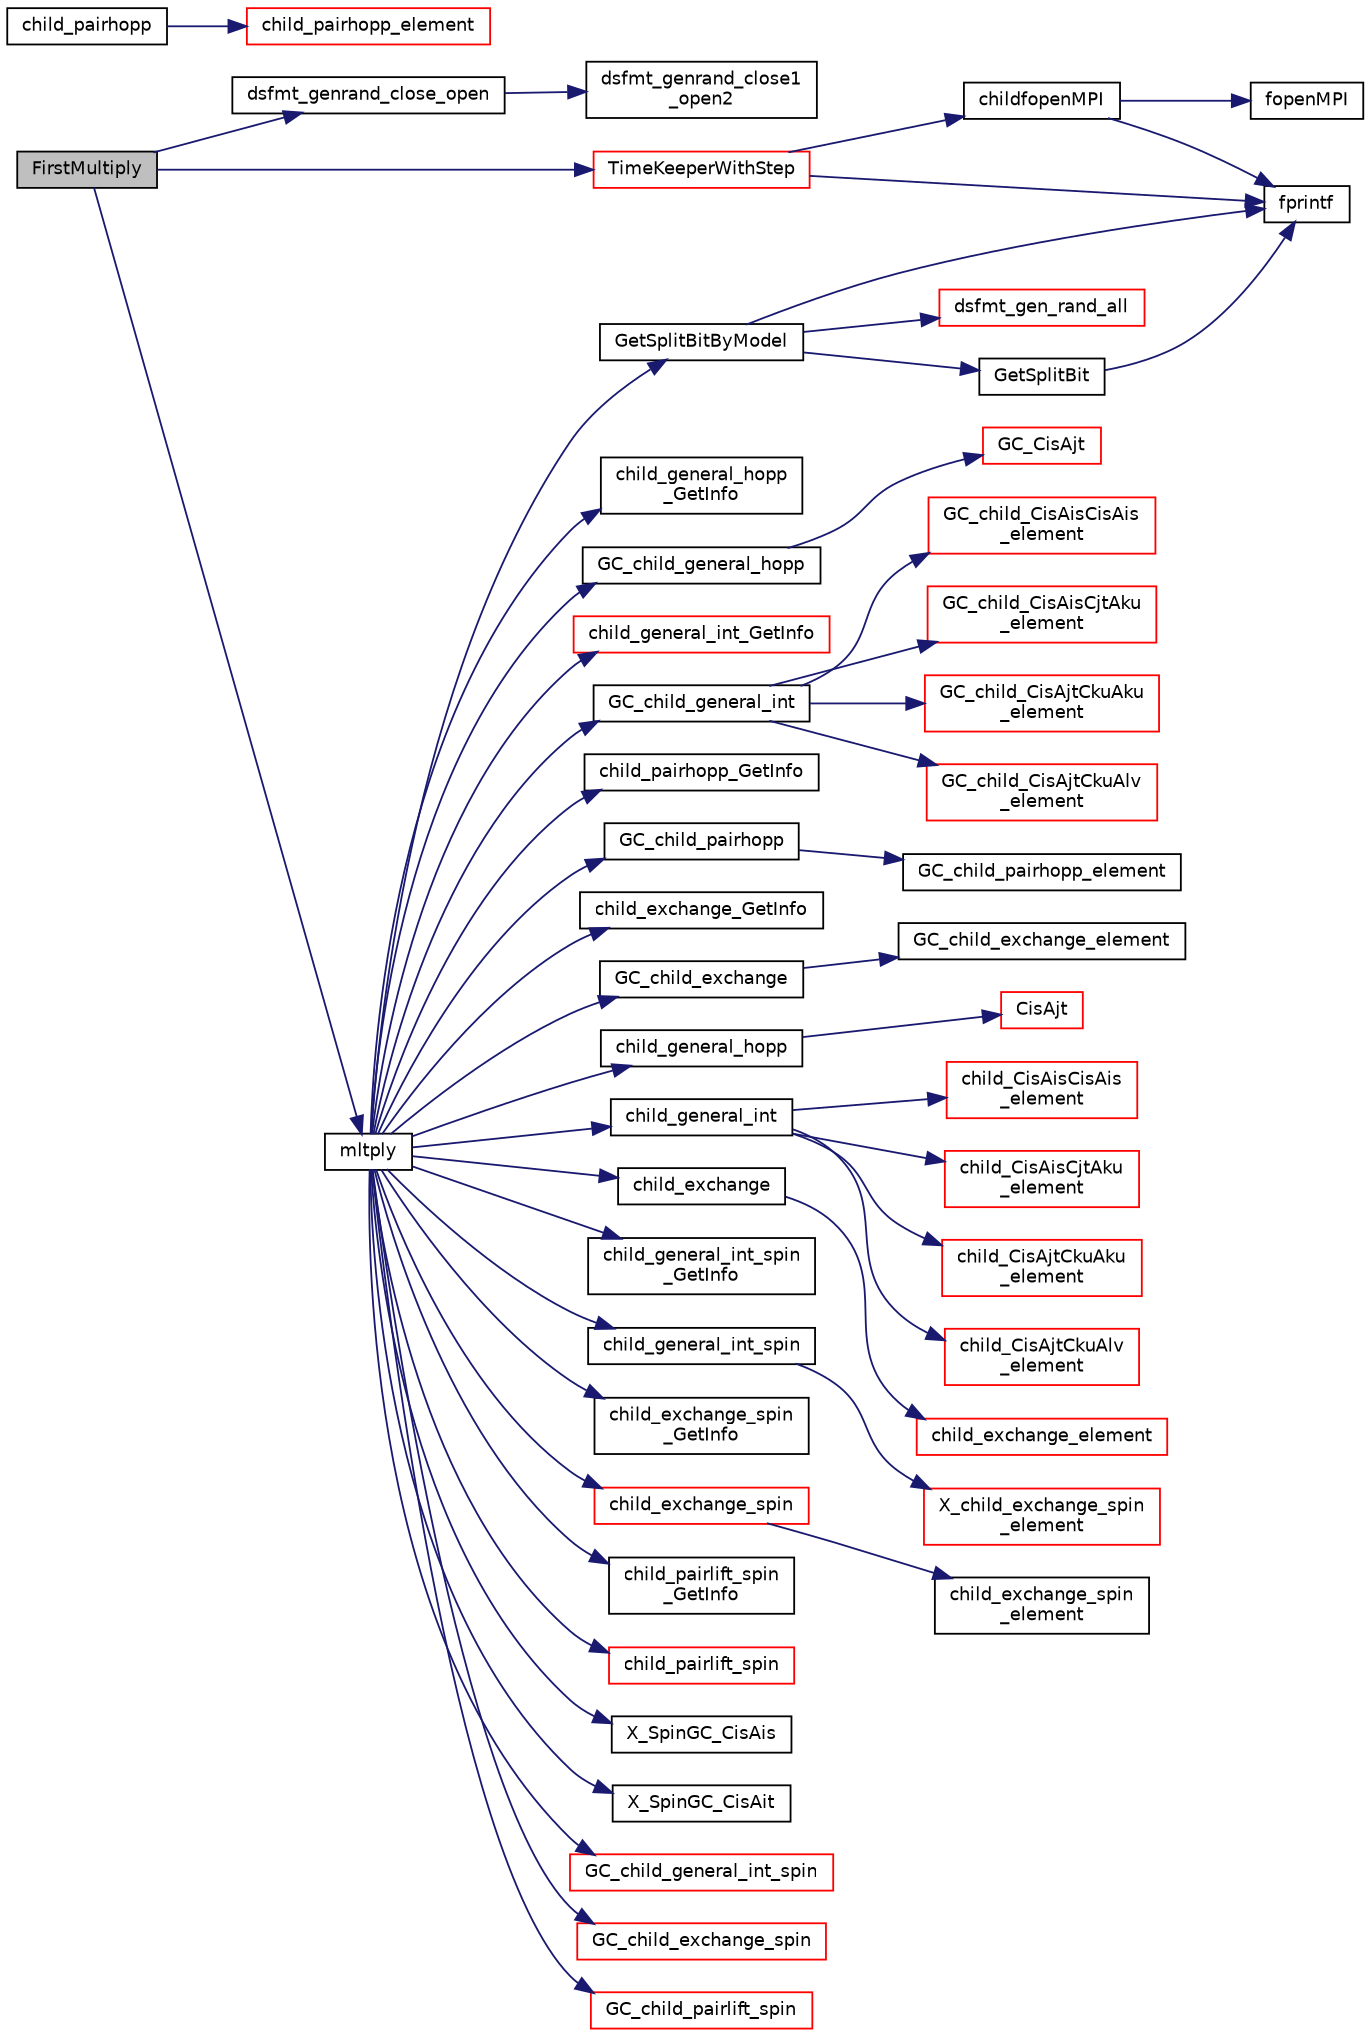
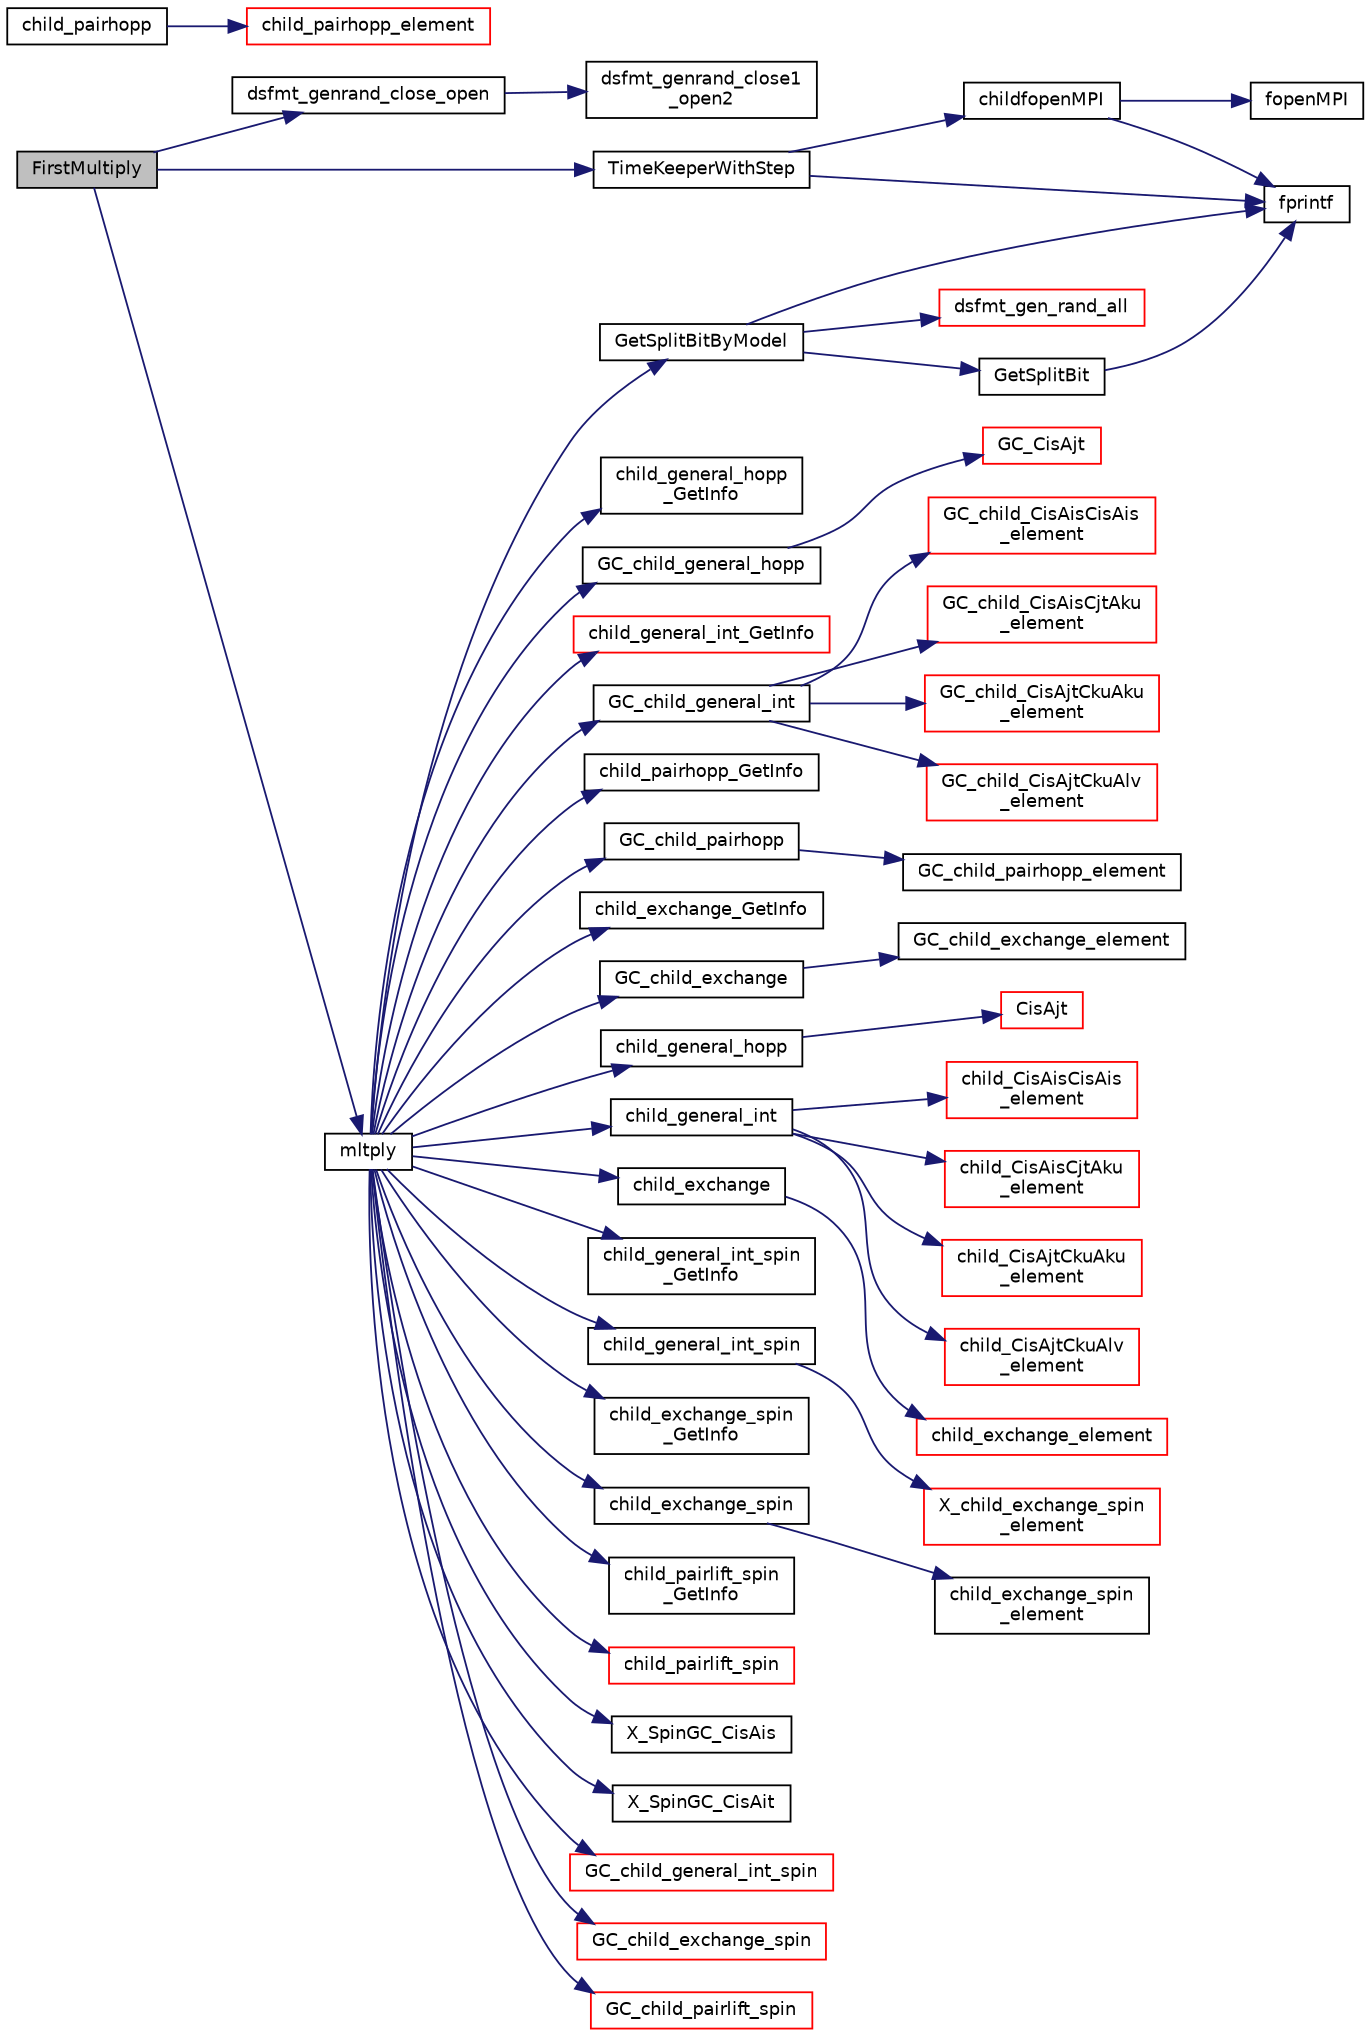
node "TimeKeeperWithStep": color red -> black
node "child_exchange_spin": color red -> black
